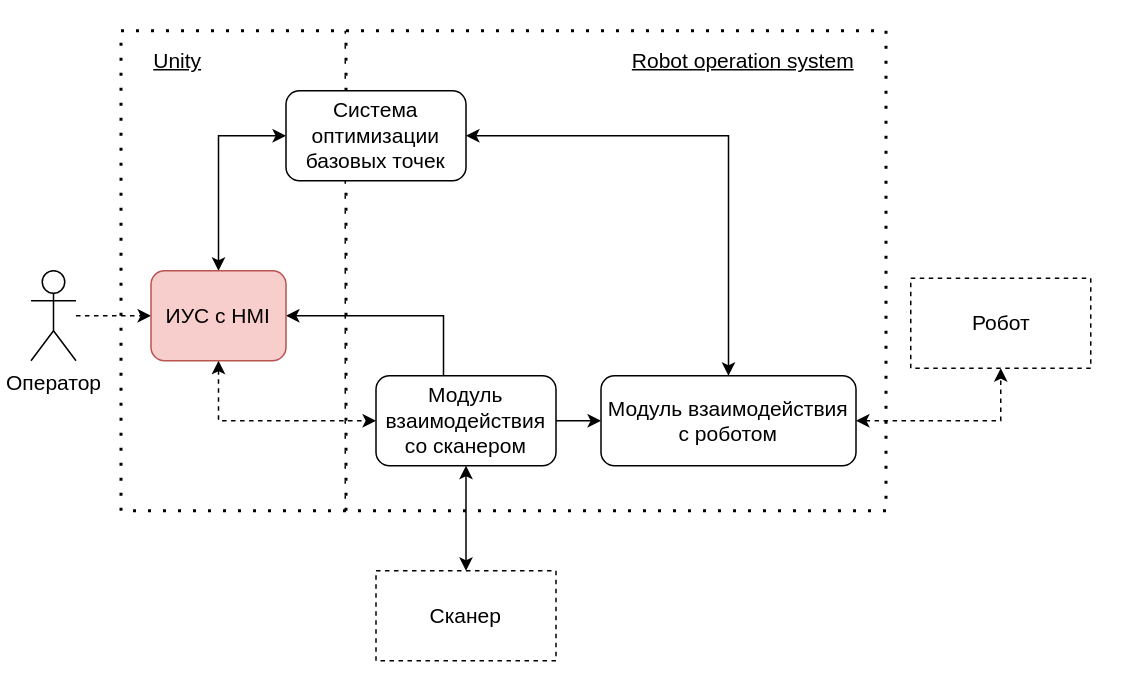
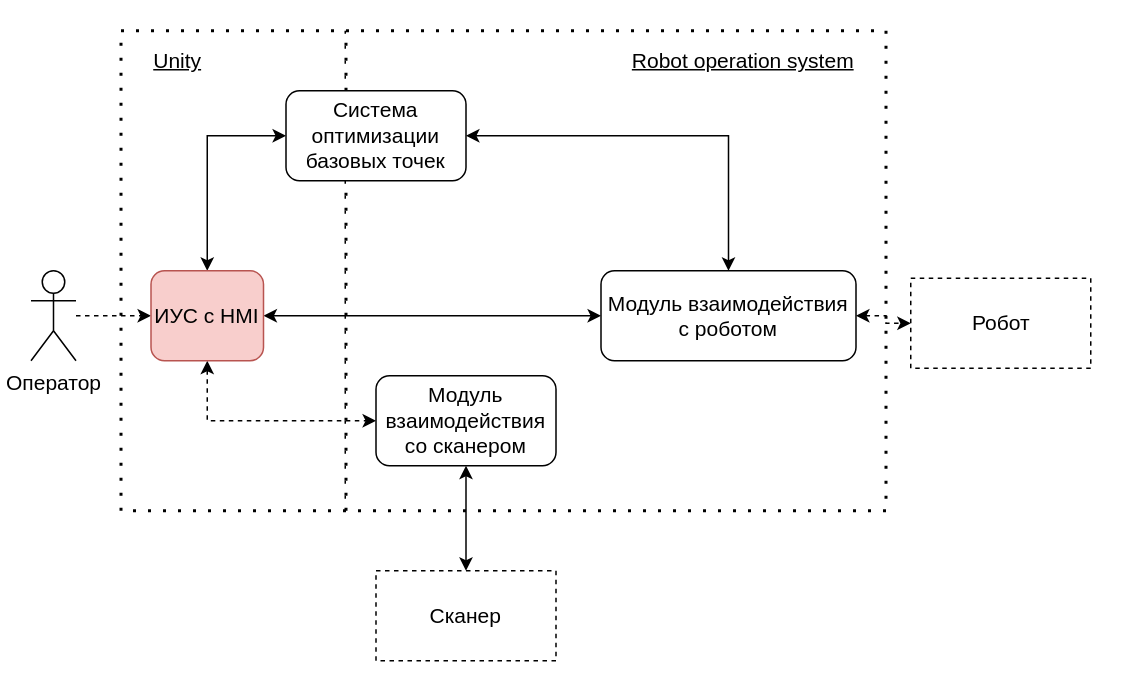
node "ИУС с HMI": size 135x90 -> 113x90
node "Модуль взаимодействия с роботом": moved (728, 421) -> (728, 316)
